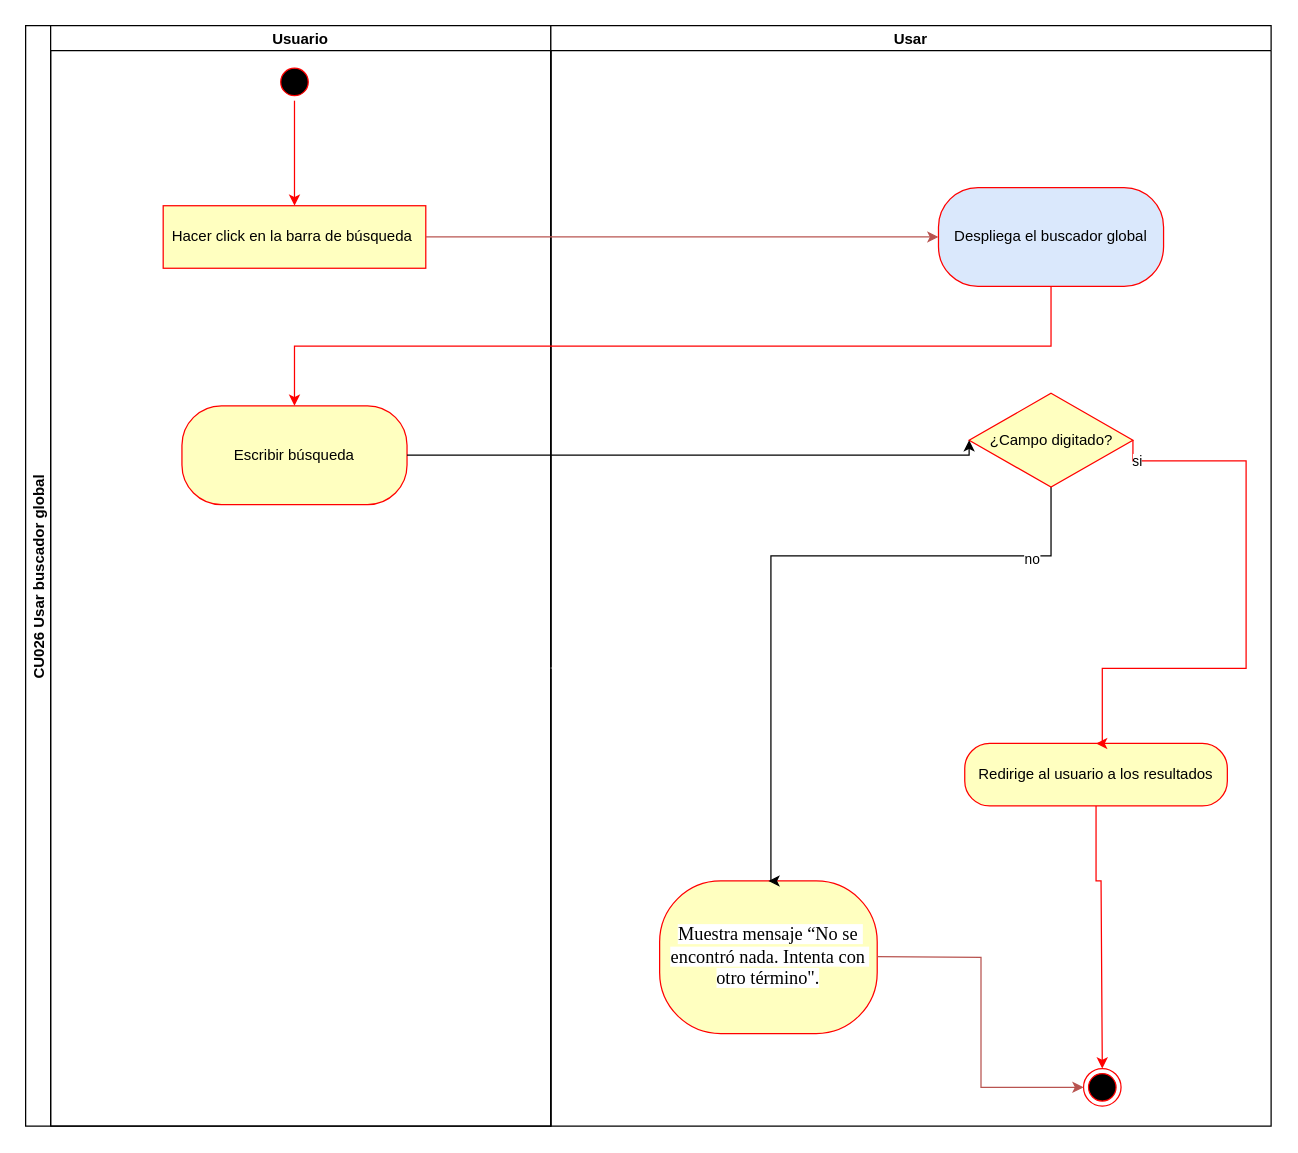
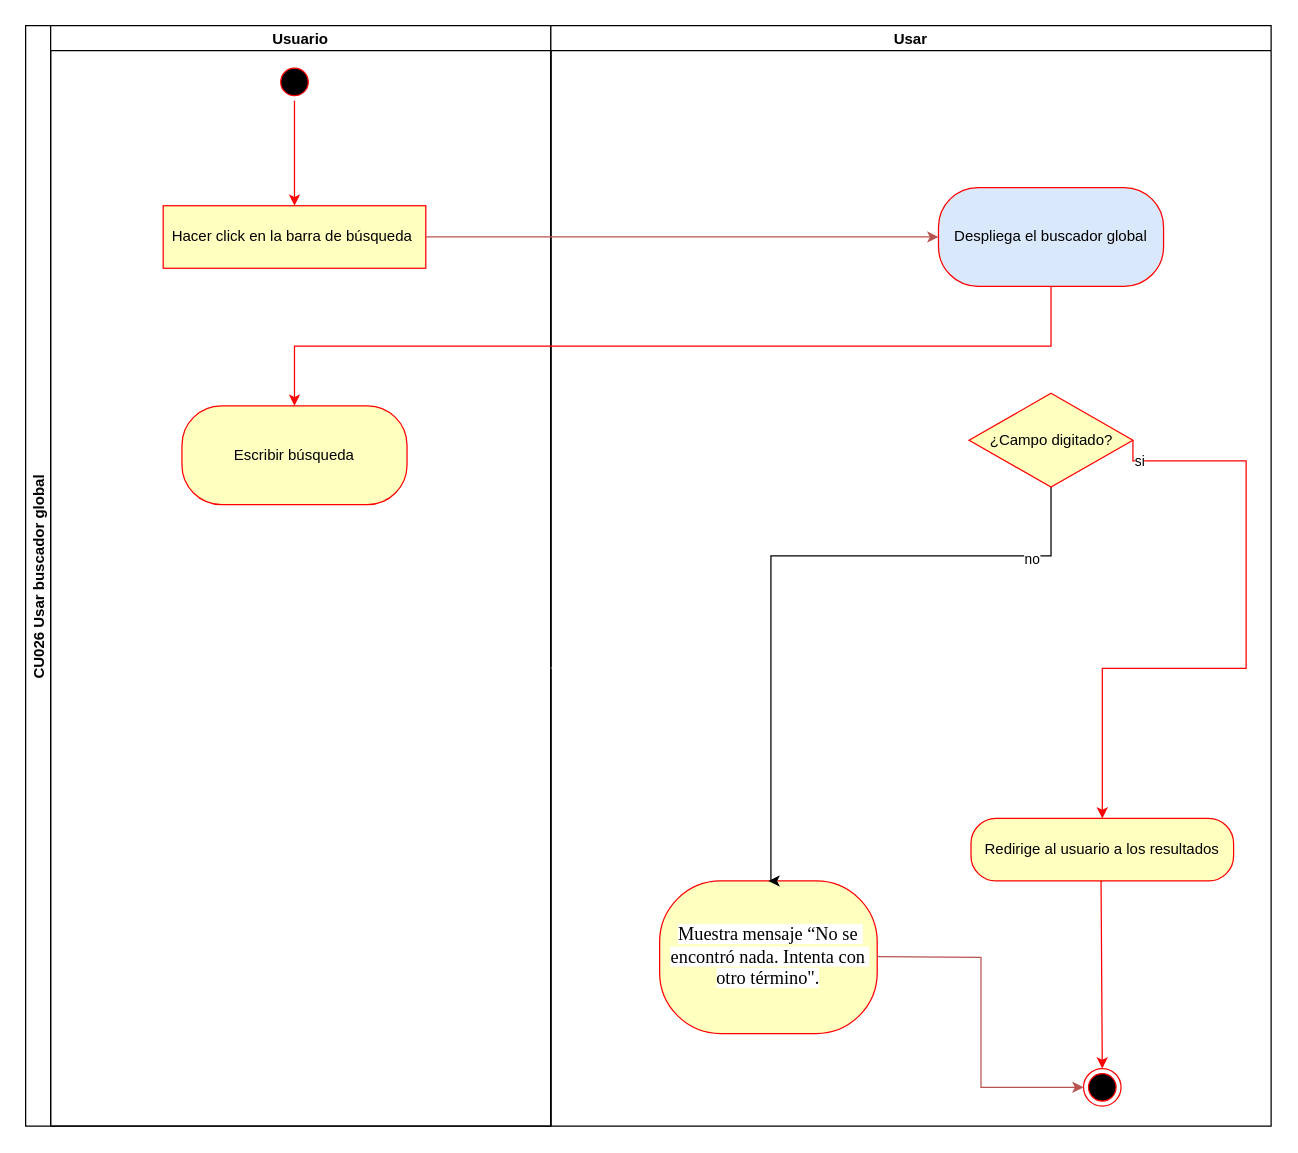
edge "Escribir búsqueda" -> "¿Campo digitado?": removed
node "Redirige al usuario a los resultados": moved (1096, 774) -> (1102, 849)
